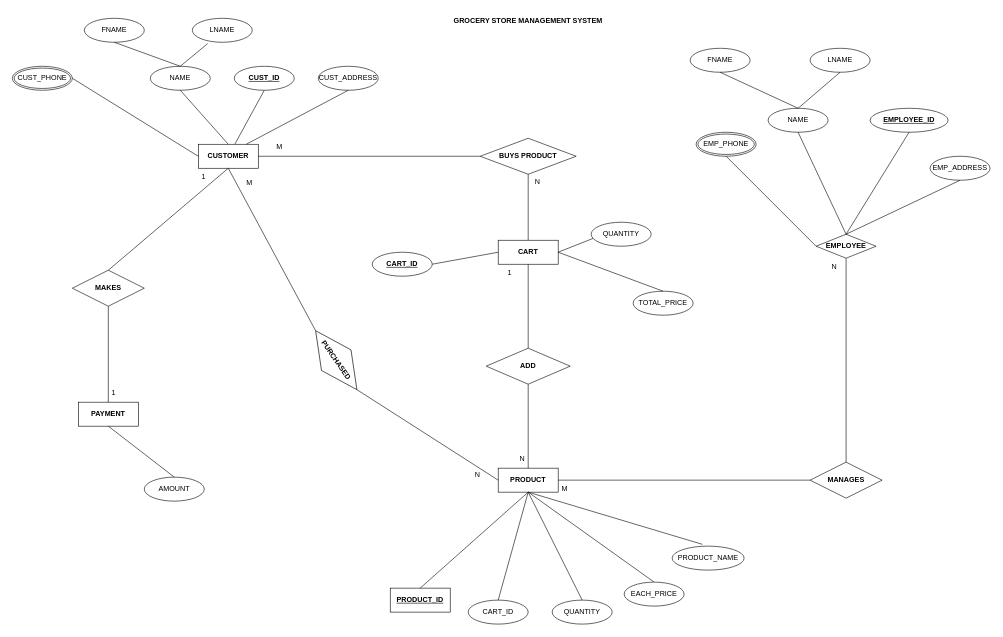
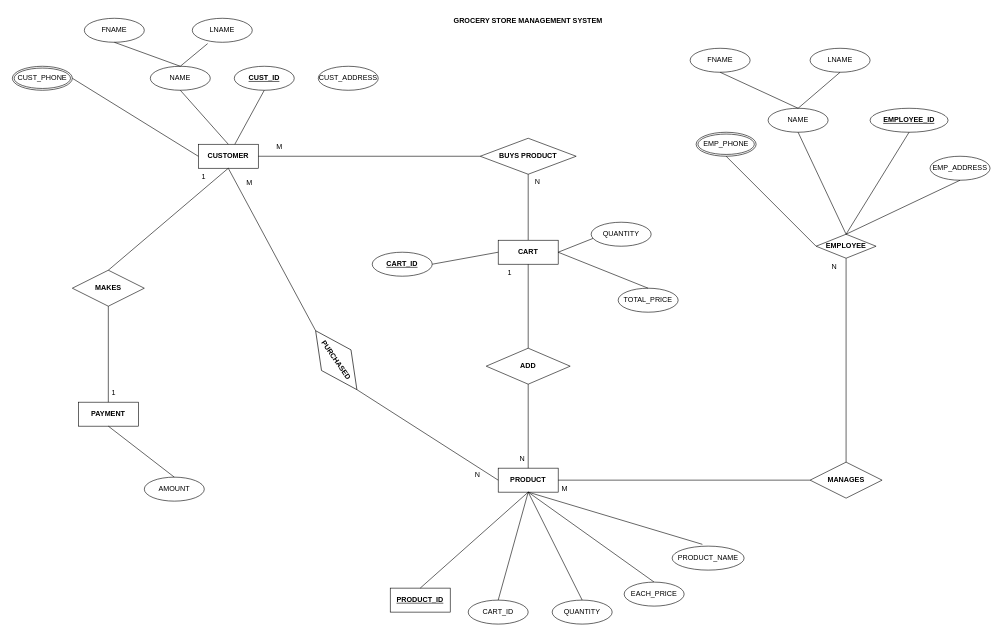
edge "CUST_ADDRESS" -- "CUSTOMER": removed
node "TOTAL_PRICE": moved (663, 303) -> (648, 300)
